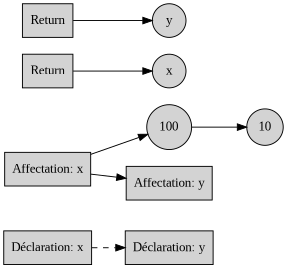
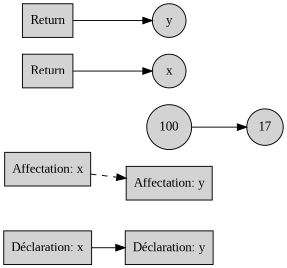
node "10": label "10" -> "17"
edge "Affectation: x" -> "100": removed
edge "Affectation: x" -> "Affectation: y": style solid -> dashed
edge "Déclaration: x" -> "Déclaration: y": style dashed -> solid
